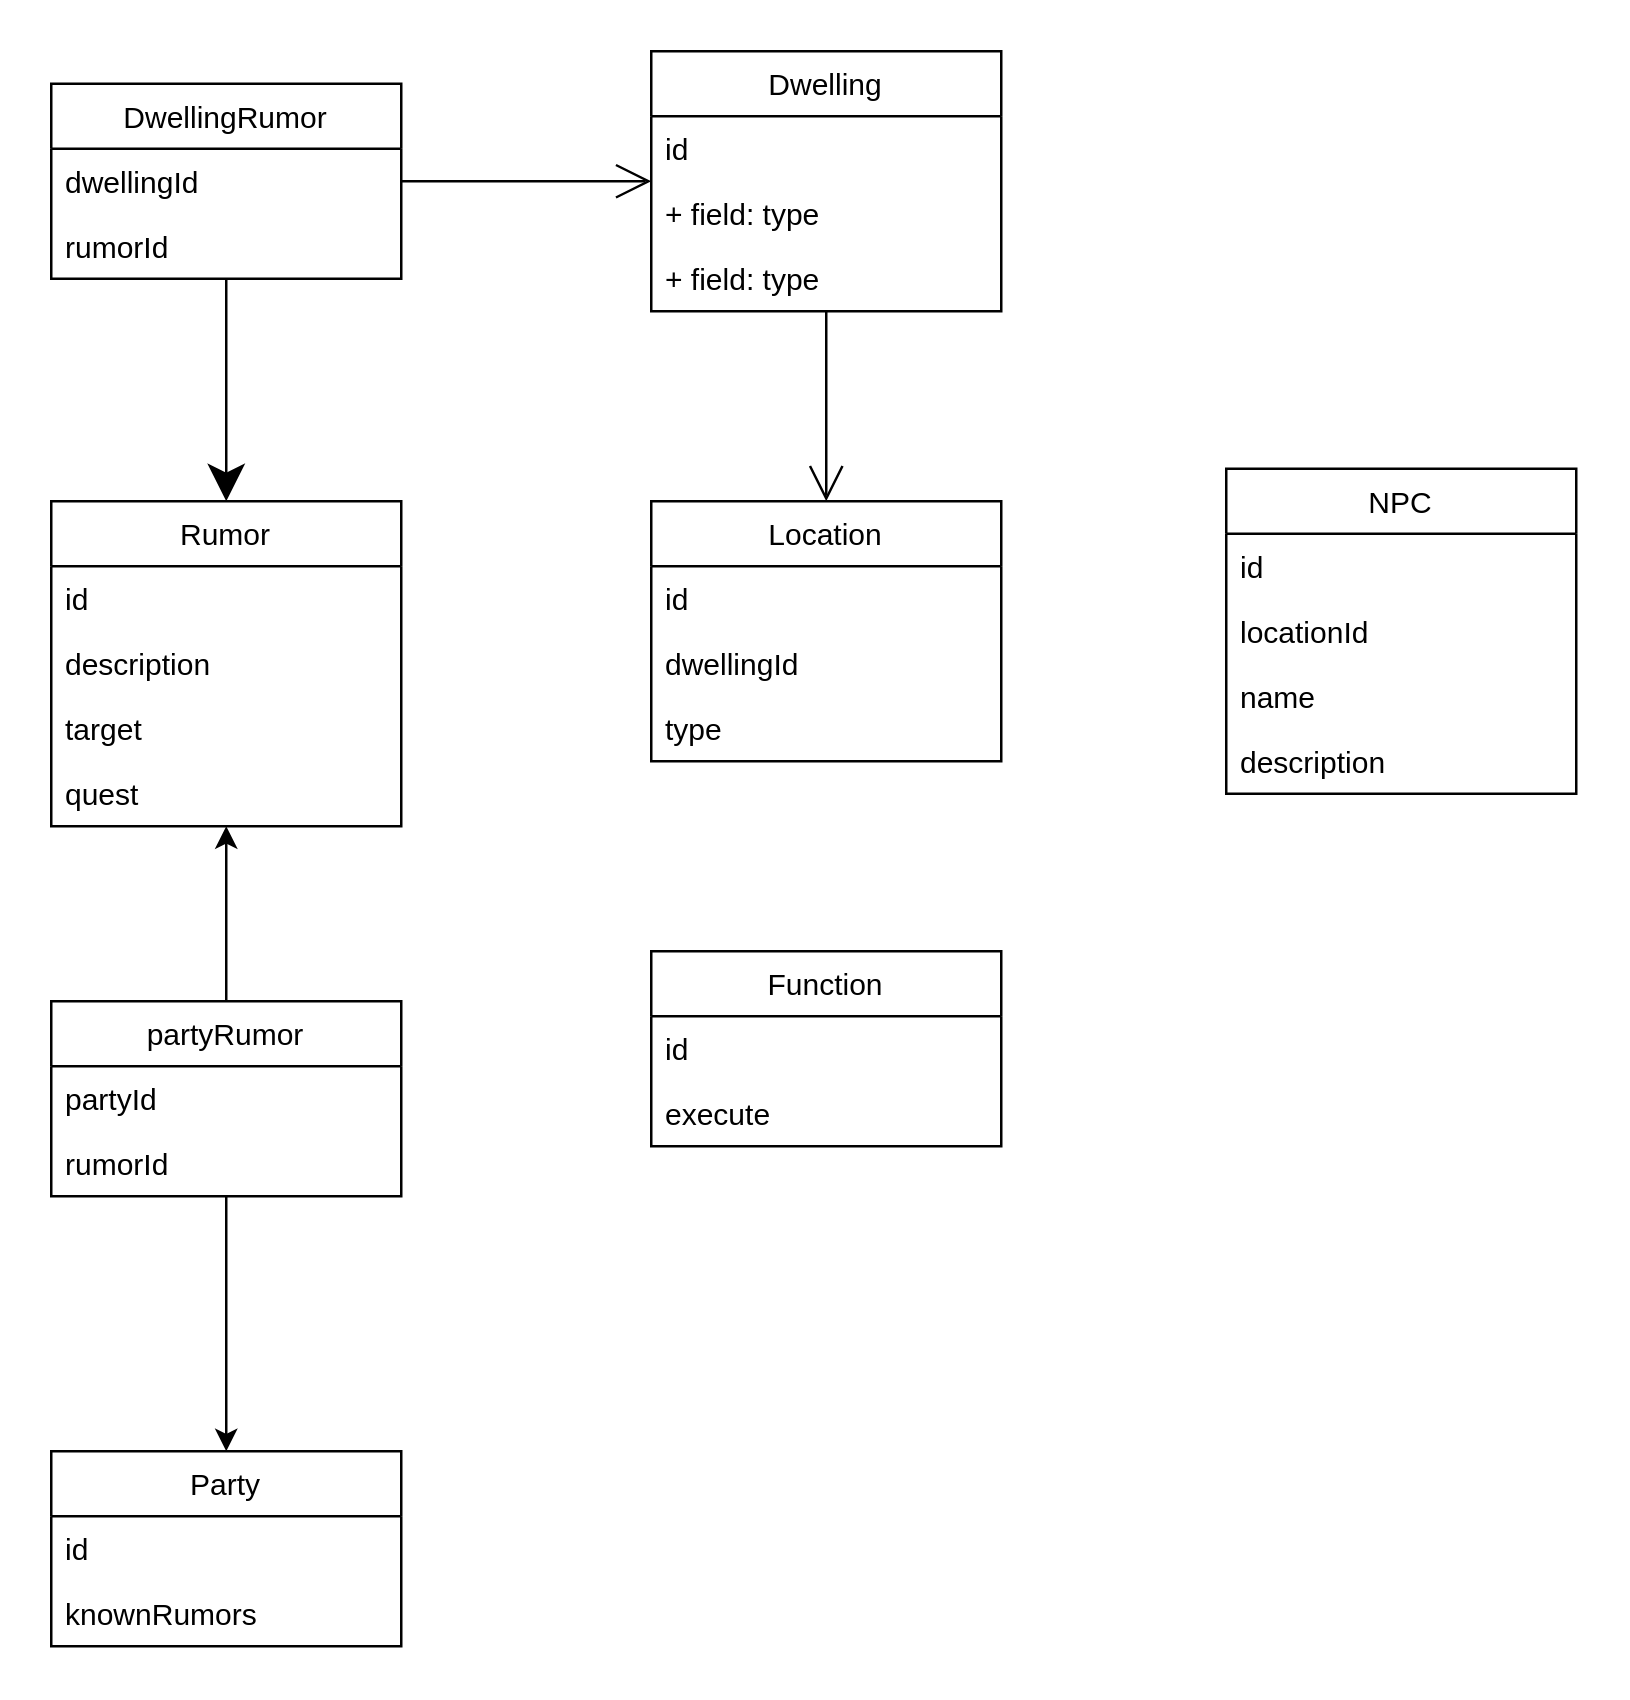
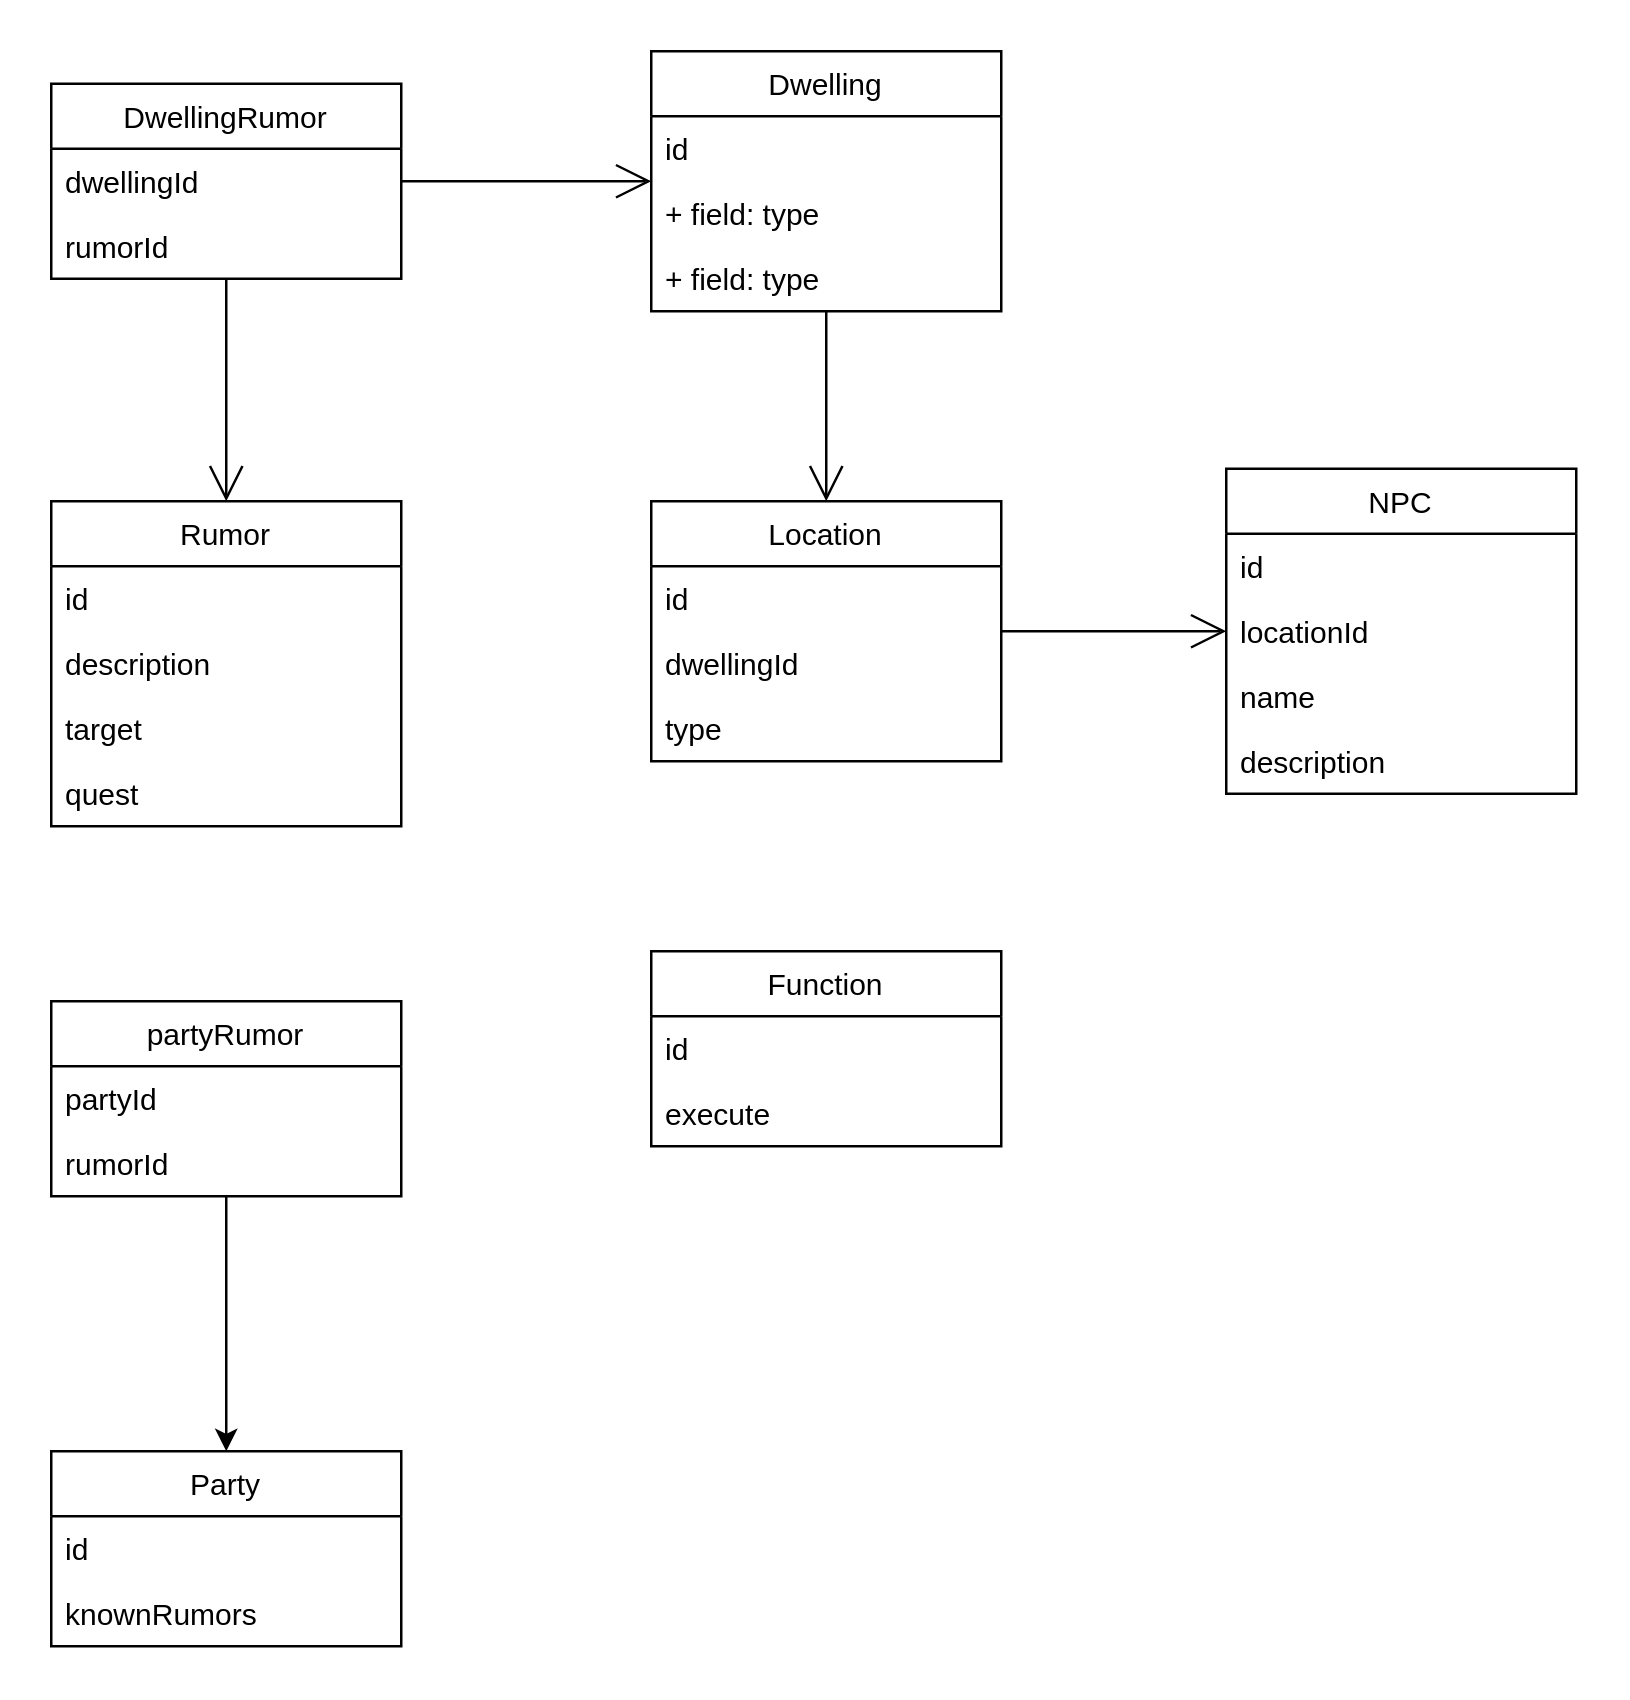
edge "DwellingRumor" -> "Rumor": arrowhead classic -> open
edge "Location" -> "NPC": added
edge "partyRumor" -> "Rumor": removed
